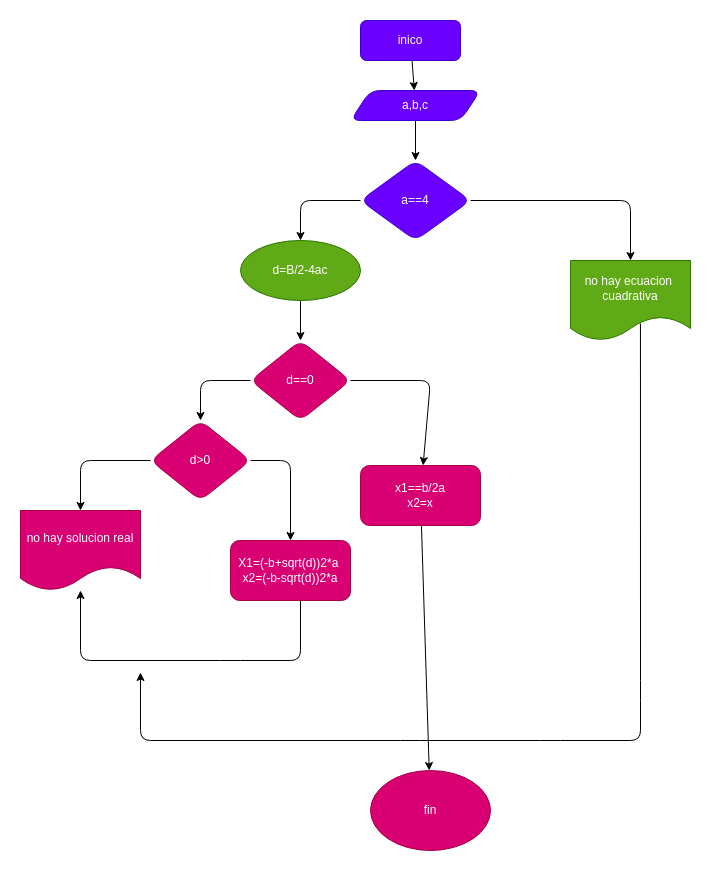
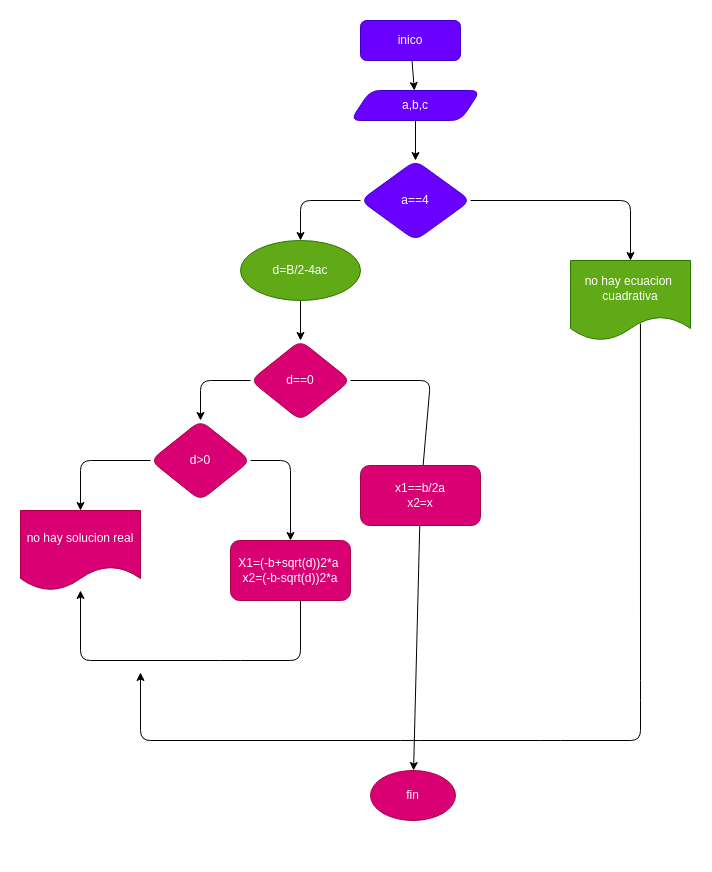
edge "d==0" -> "x1==b/2a x2=x": arrowhead classic -> none
node "fin": size 120x80 -> 85x50
